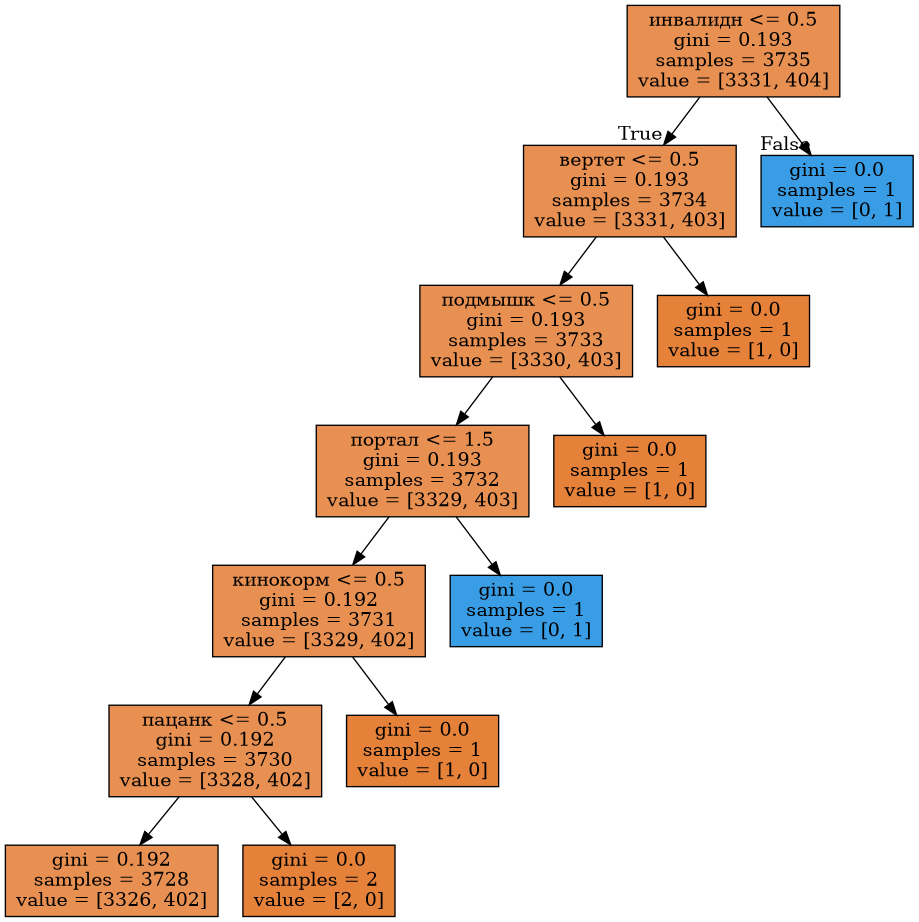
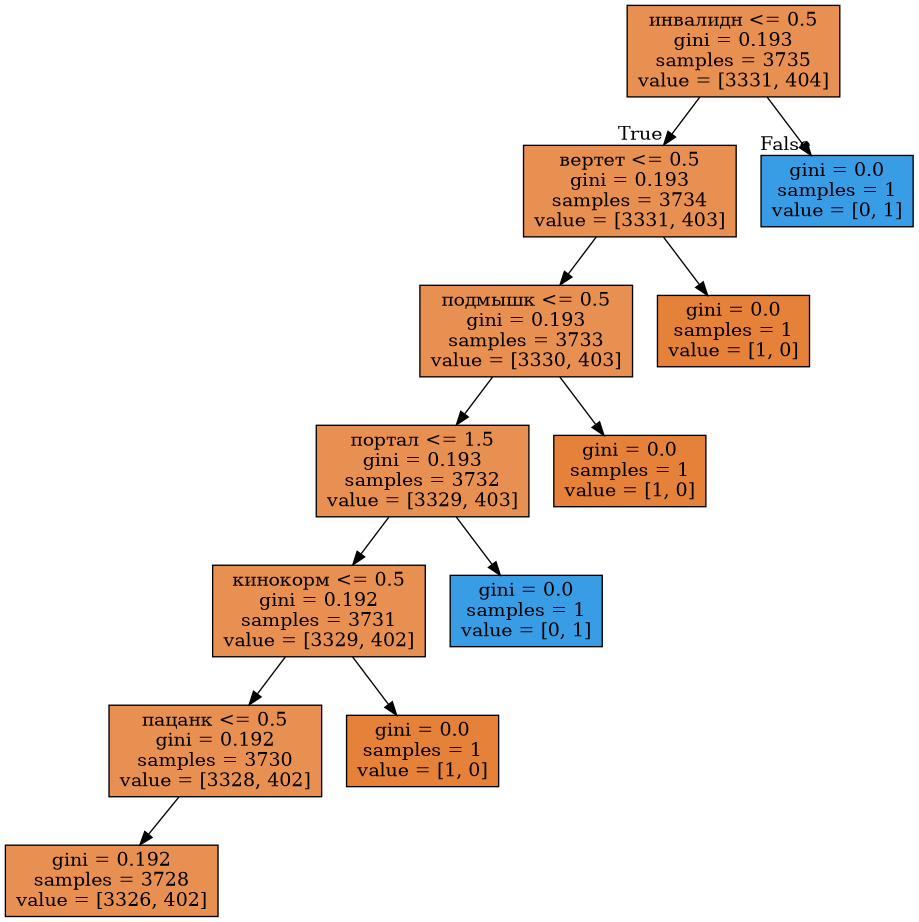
node "gini = 0.0 samples = 2 value = [2, 0]": removed
